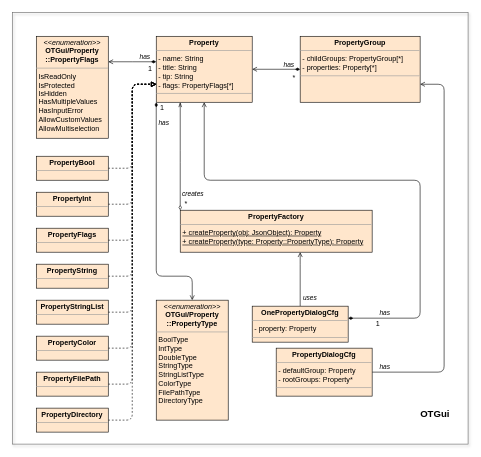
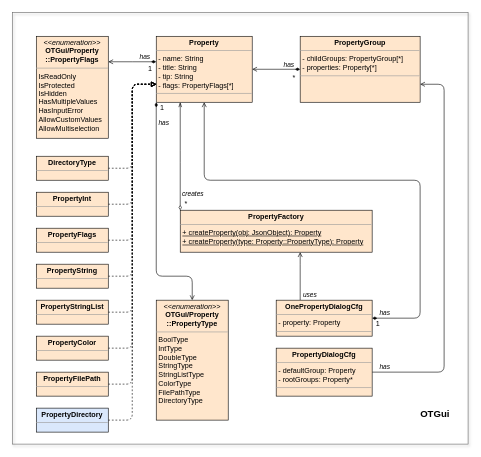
node "PropertyBool": label "PropertyBool" -> "DirectoryType"
node "OnePropertyDialogCfg - property: Property": moved (300, 324) -> (324, 318)
node "PropertyDirectory": fillcolor #ffe6cc -> #dae8fc
